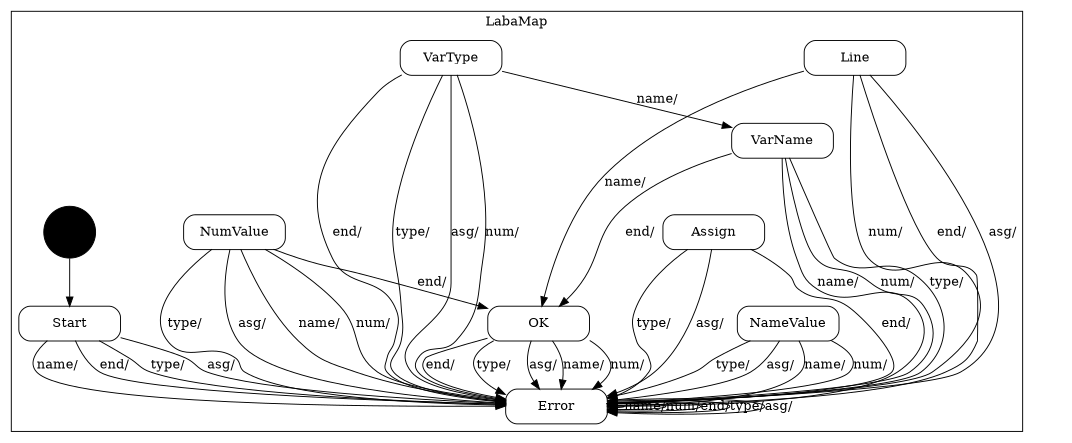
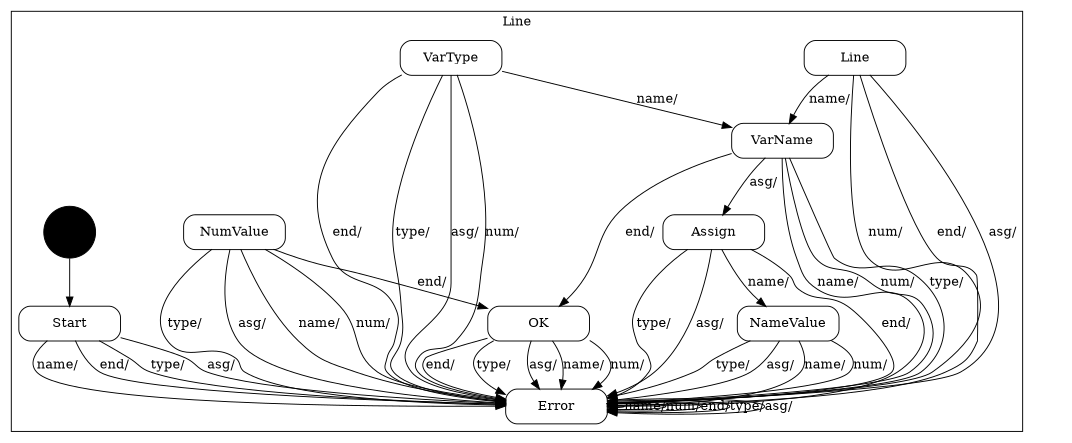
cluster "LabaMap": label "LabaMap" -> "Line"
edge "Line" -> "OK": now "Line" -> "VarName"
edge "VarName" -> "Assign": added, label "asg/"
edge "Assign" -> "NameValue": added, label "name/"
